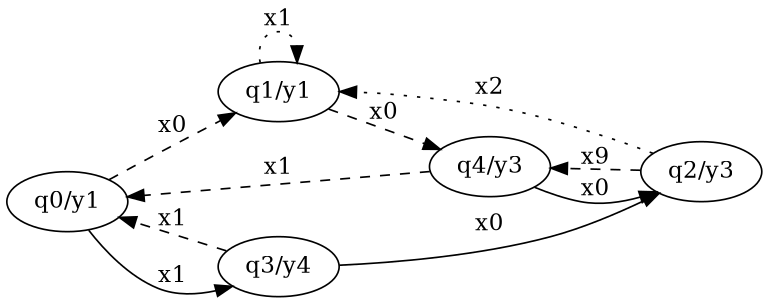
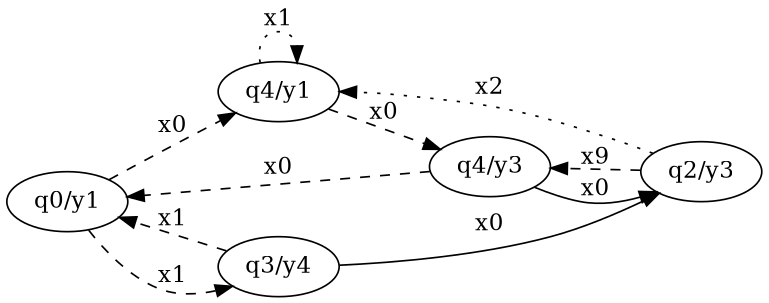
node "q1/y1": label "q1/y1" -> "q4/y1"
edge "q4/y3" -> "q0/y1": label "x1" -> "x0"
edge "q0/y1" -> "q3/y4": style solid -> dashed
